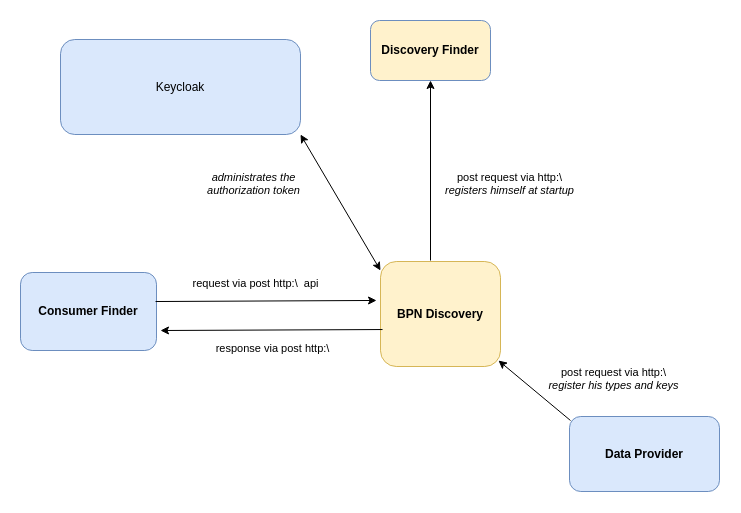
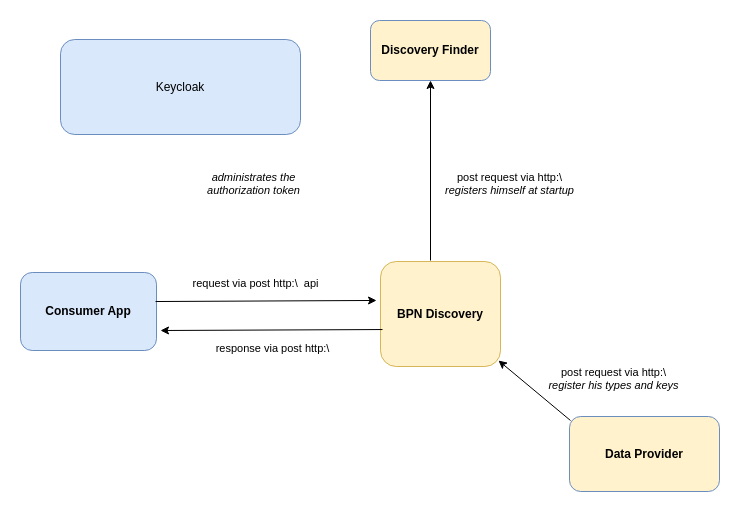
edge "Keycloak" -- "BPN Discovery": removed
node "Consumer Finder": label "Consumer Finder" -> "Consumer App"
node "Data Provider": fillcolor #dae8fc -> #fff2cc
